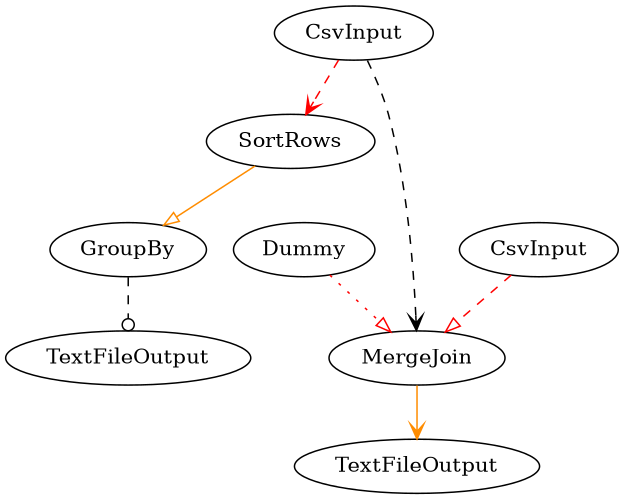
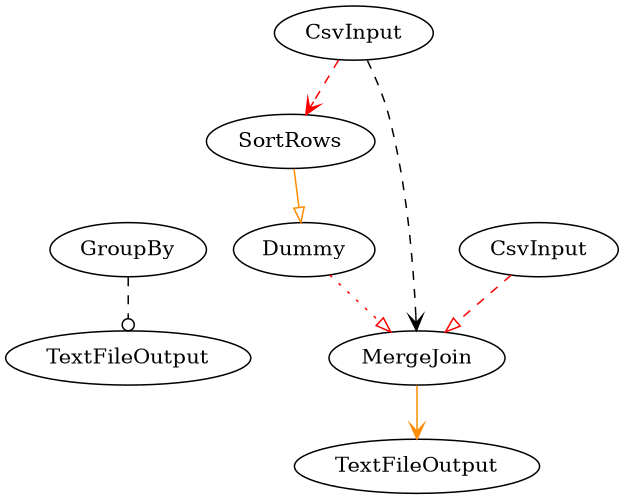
edge "SortRows" -> "GroupBy": now "SortRows" -> "Dummy"
